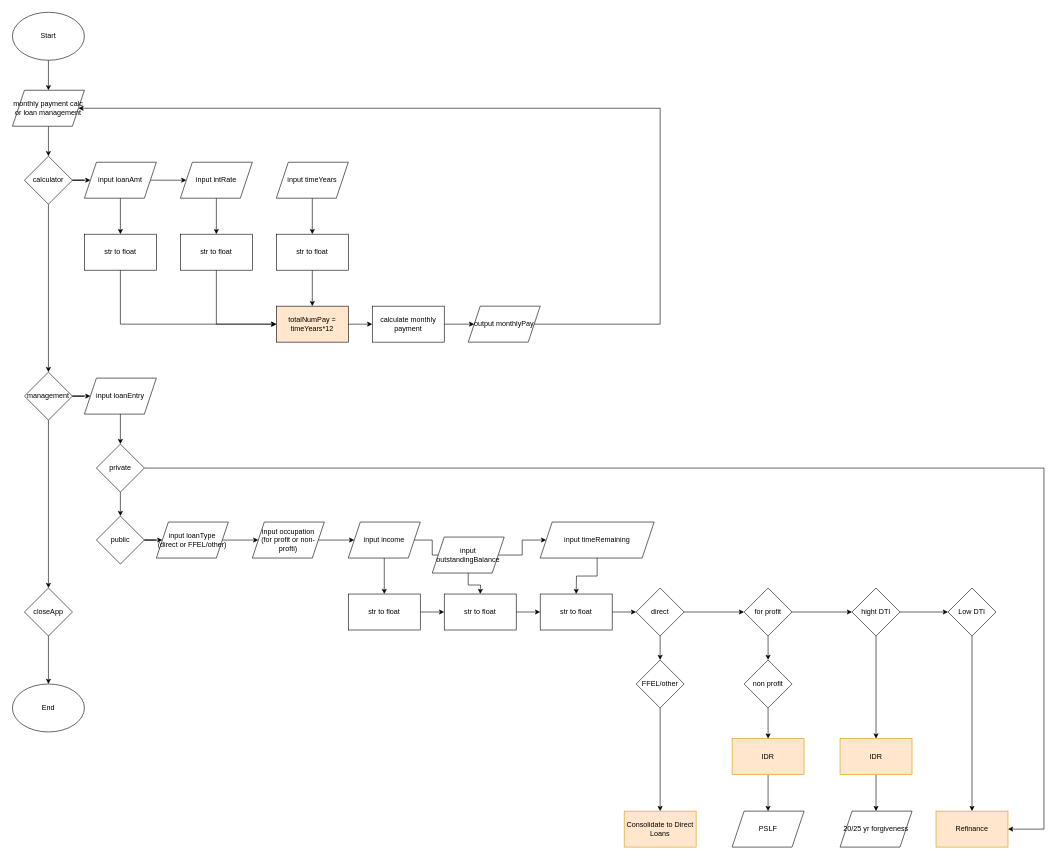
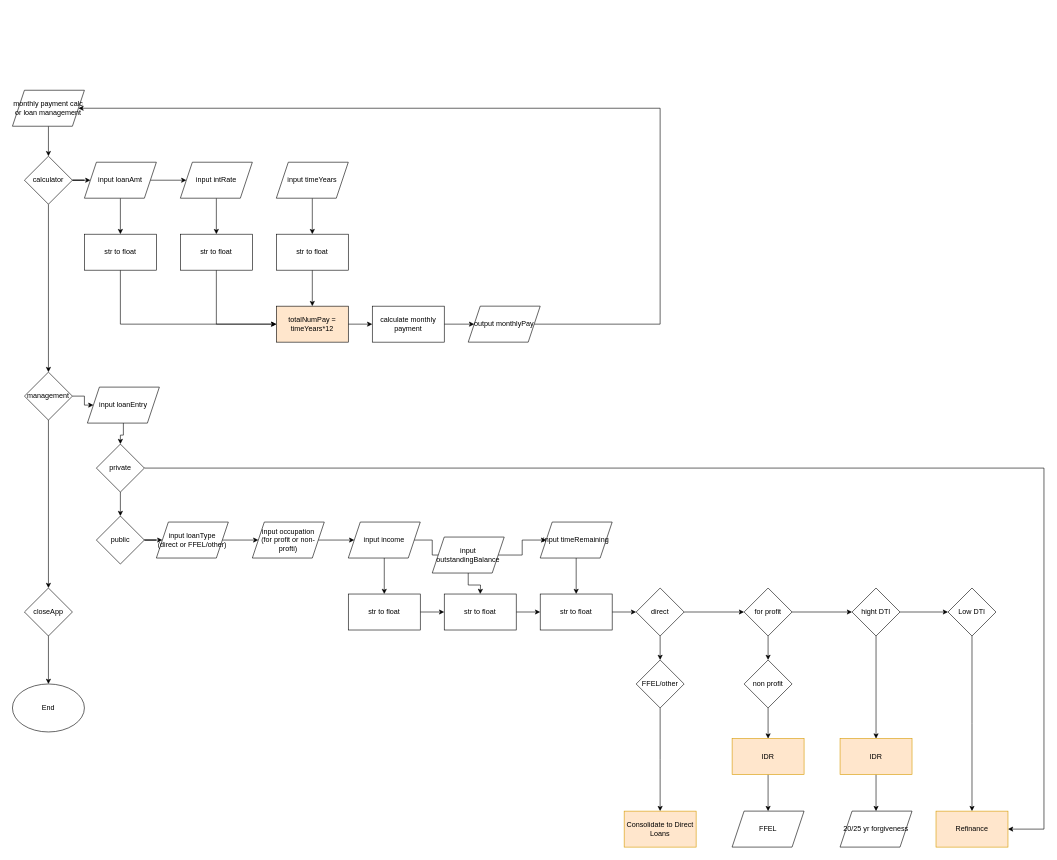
node "Start": removed
edge "Start" -> "monthly payment calc or loan management": removed
node "input loanEntry": moved (120, 396) -> (123, 405)
node "input timeRemaining": size 114x36 -> 72x36
node "PSLF": label "PSLF" -> "FFEL"
